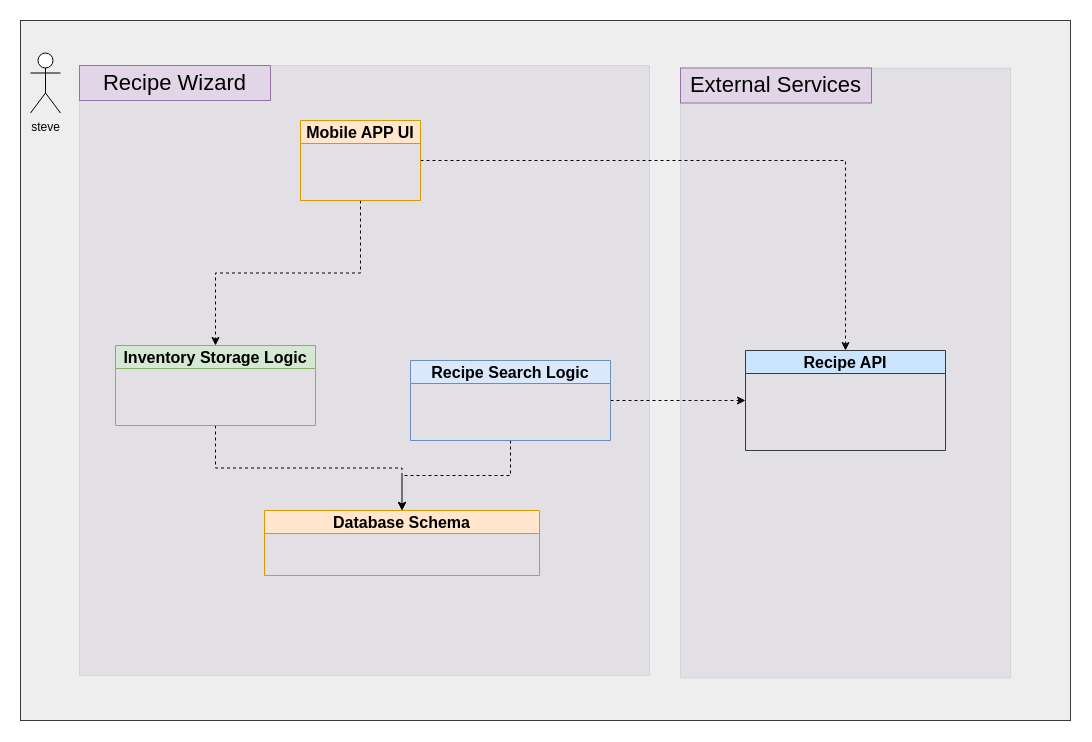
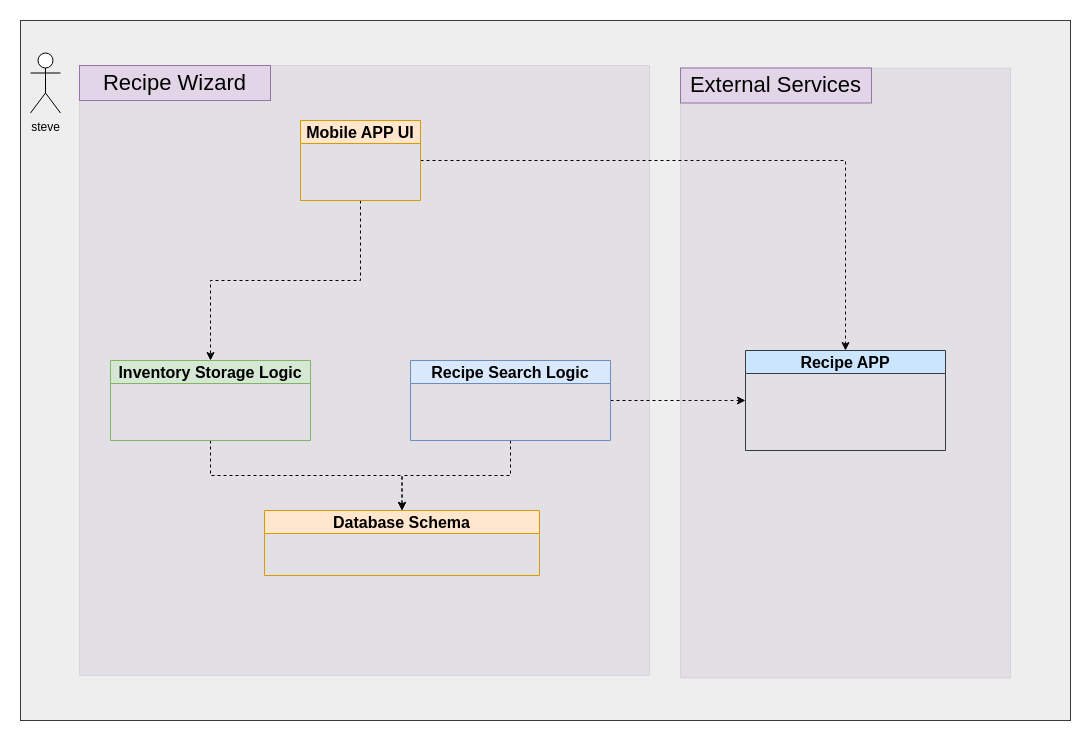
node "Recipe API": label "Recipe API" -> "Recipe APP"
node "Inventory Storage Logic": moved (216, 386) -> (211, 401)
